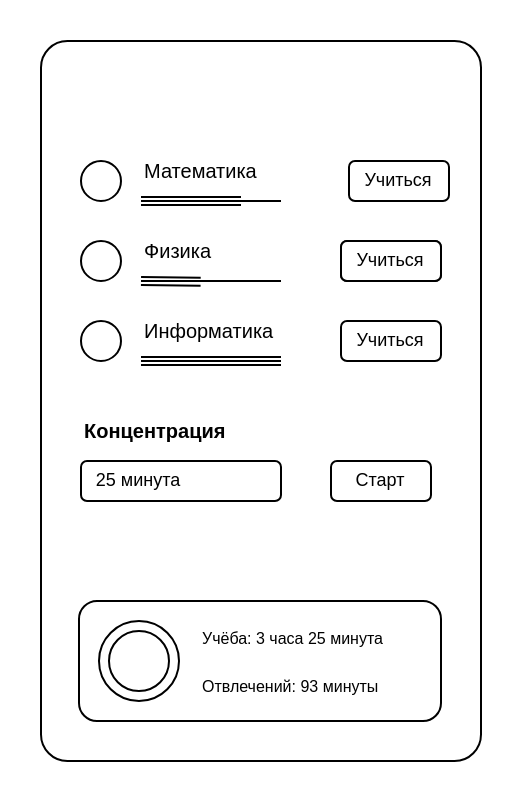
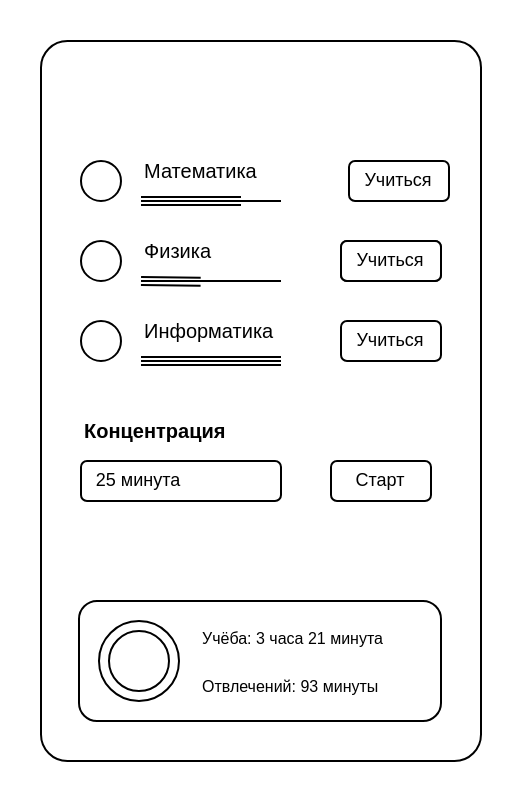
node "Учёба: 3 часа 25 минута": label "Учёба: 3 часа 25 минута" -> "Учёба: 3 часа 21 минута"
